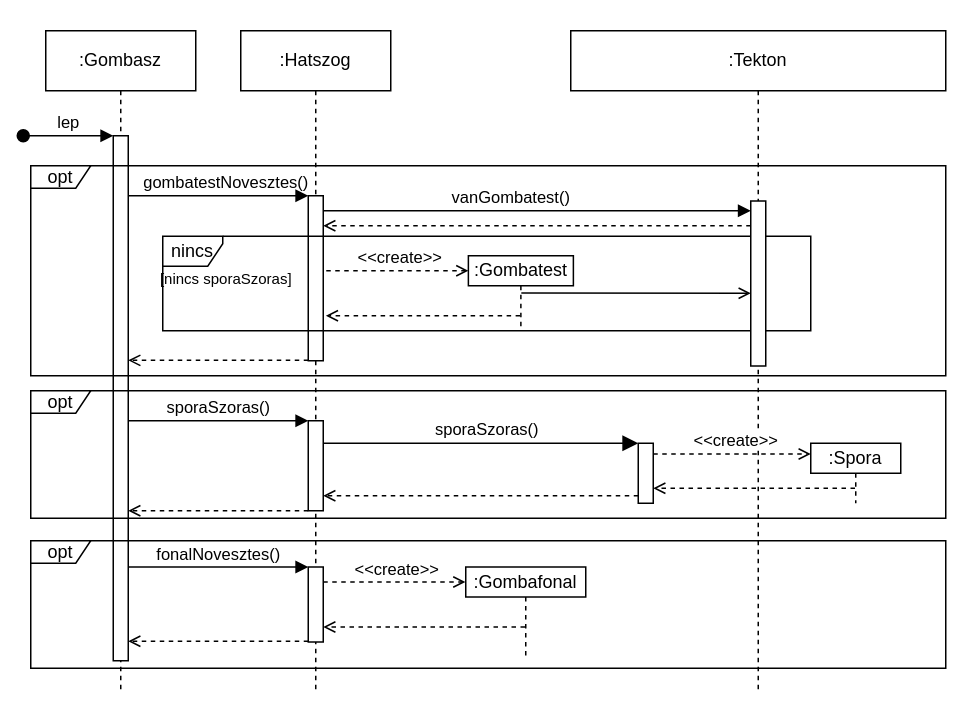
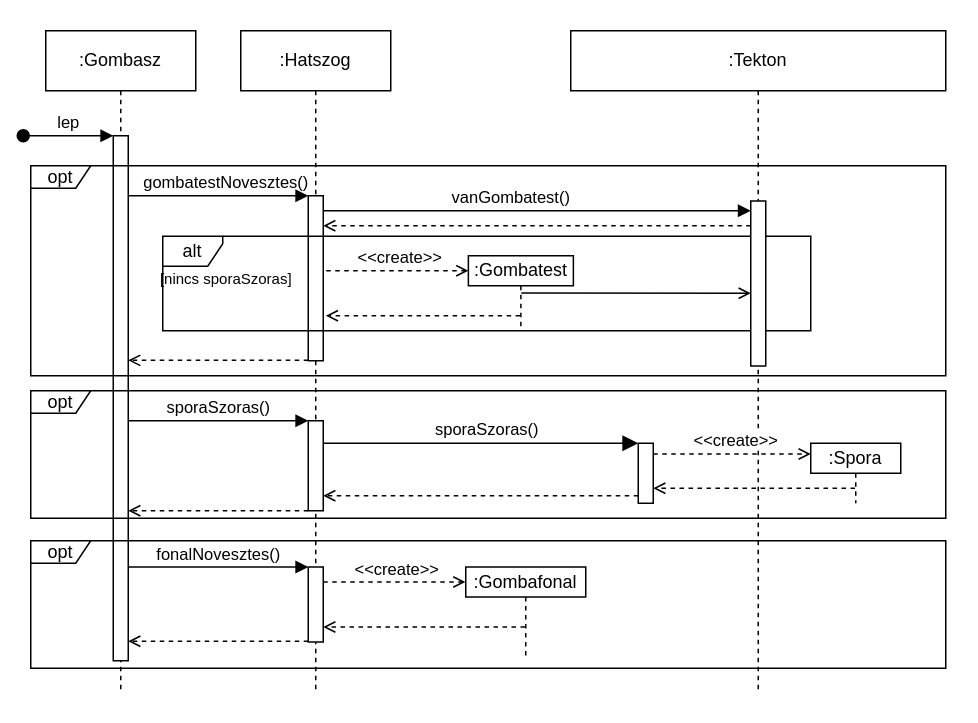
node "nincs": label "nincs" -> "alt"
